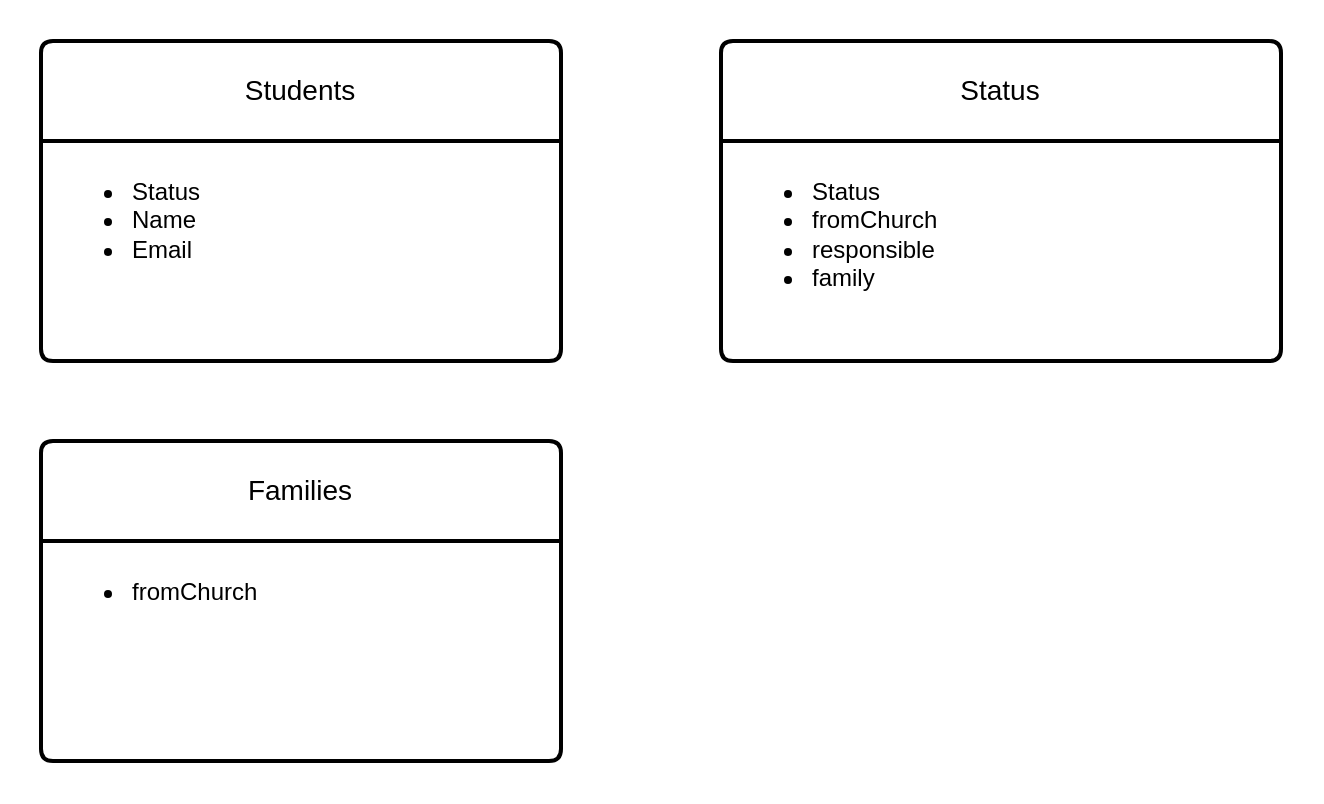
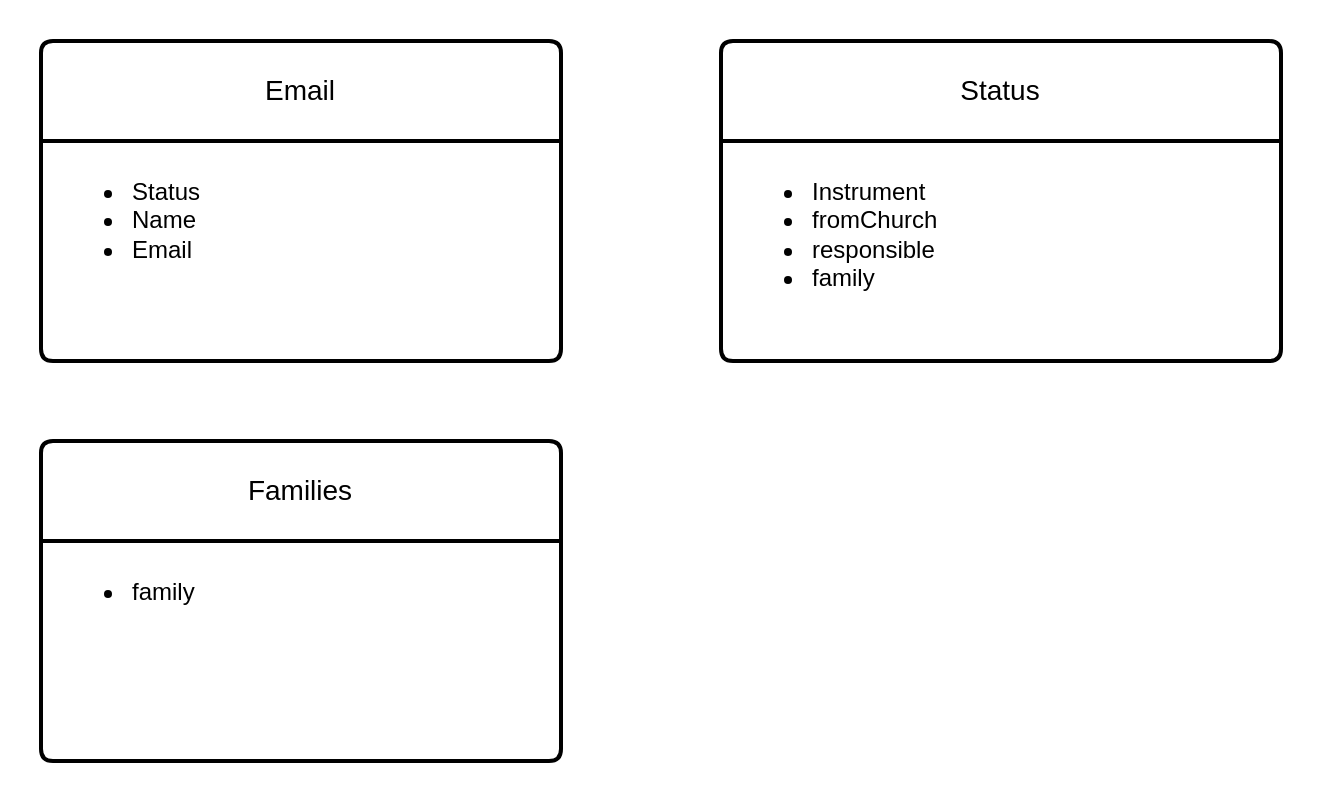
node "Students": label "Students" -> "Email"
node "Status fromChurch responsible family": label "Status fromChurch responsible family" -> "Instrument fromChurch responsible family"
node "fromChurch": label "fromChurch" -> "family"
